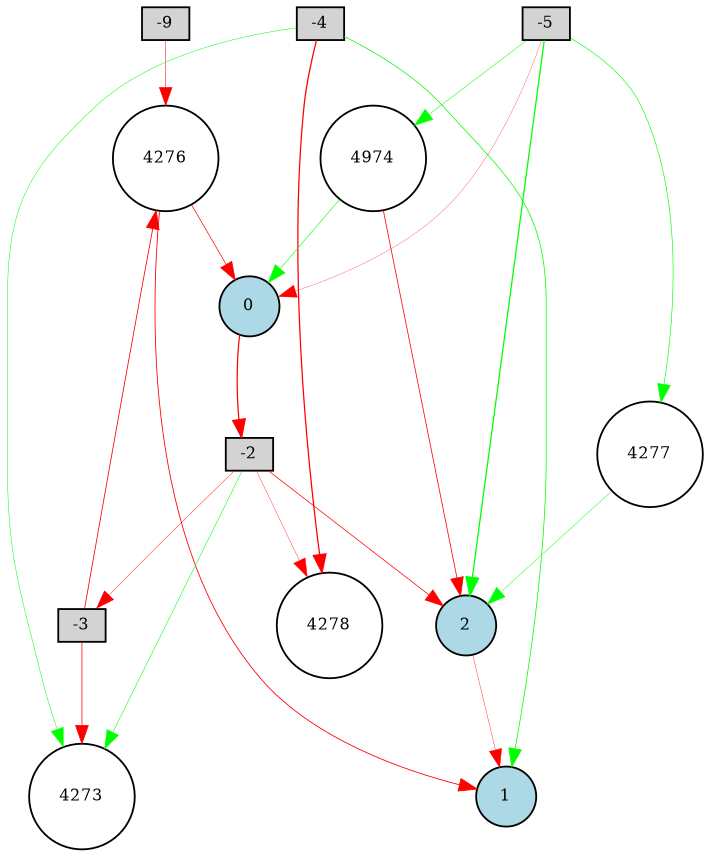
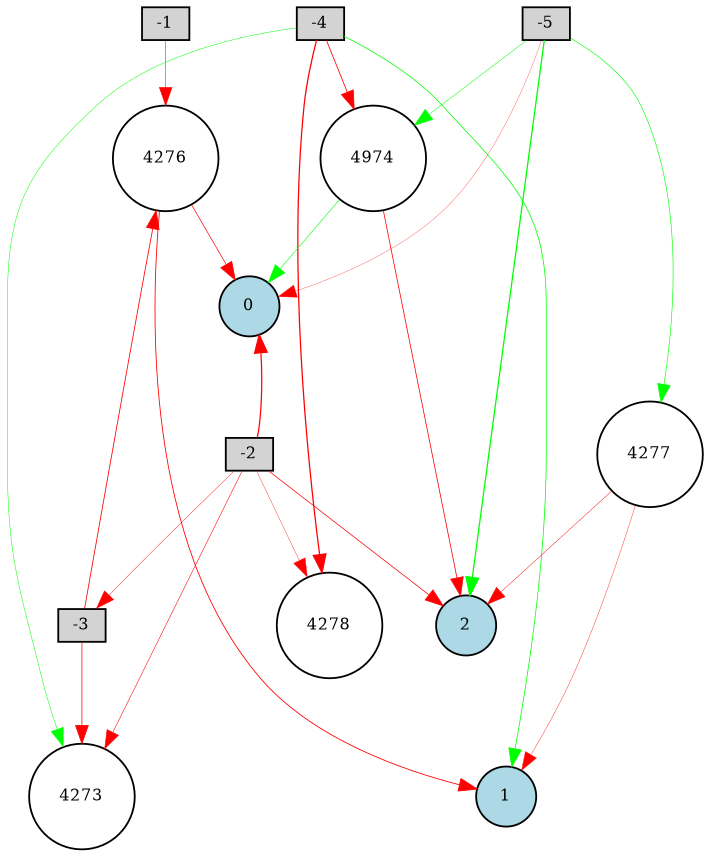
node "-9": label "-9" -> "-1"
edge "-4" -> "4974": added
edge "0" -> "-2": reversed
edge "4277" -> "2": color green -> red
edge "-2" -> "4273": color green -> red
edge "2" -> "1": now "4277" -> "1"
